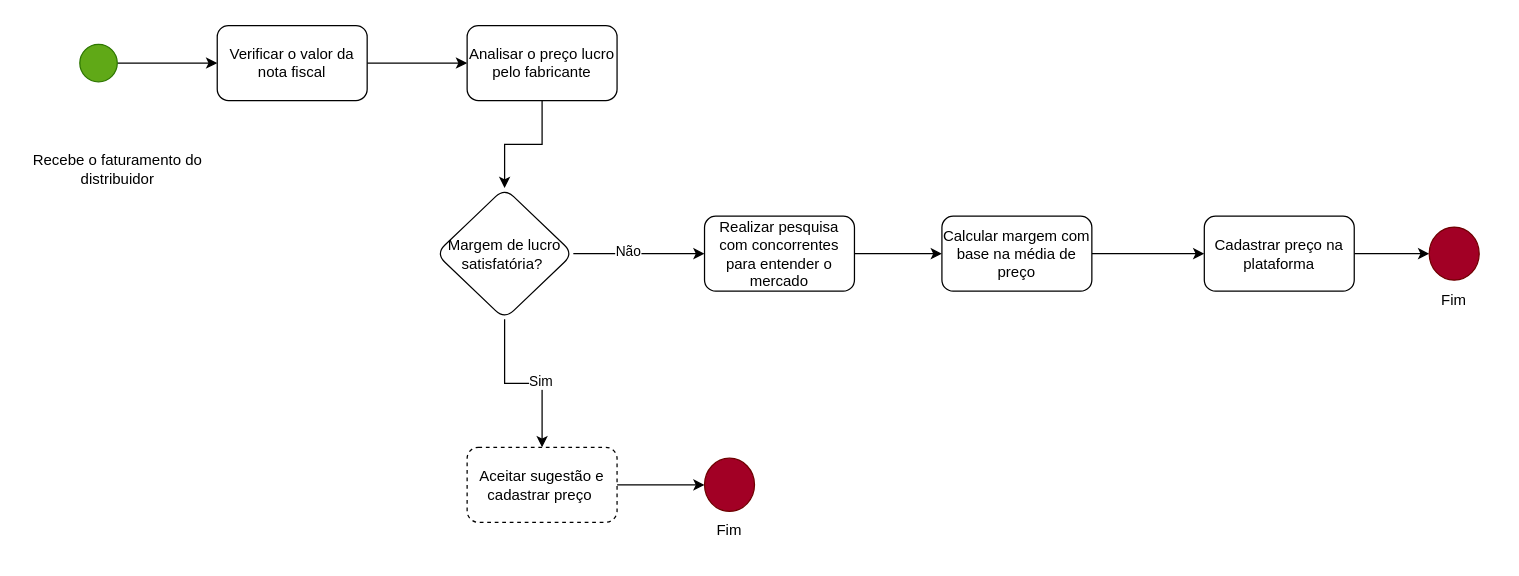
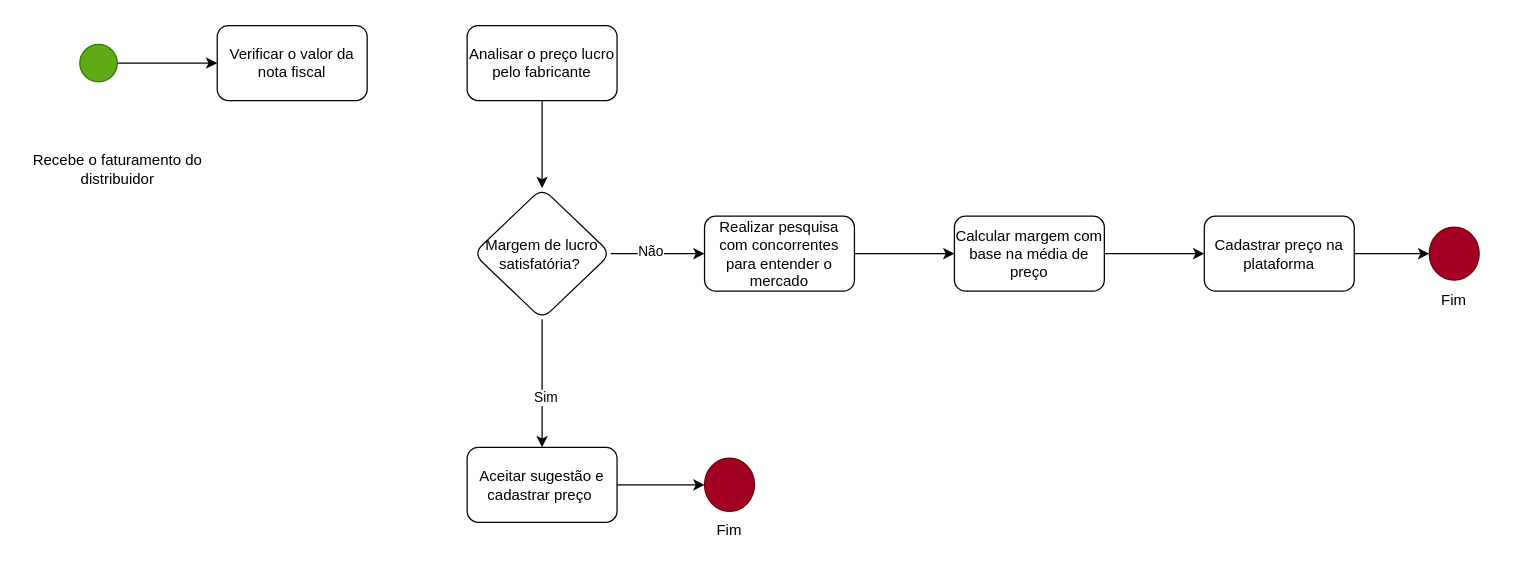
edge "Verificar o valor da nota fiscal" -> "Analisar o preço lucro pelo fabricante": removed
node "Margem de lucro satisfatória?": moved (504, 254) -> (542, 254)
node "Calcular margem com base na média de preço": moved (1017, 254) -> (1029, 254)
node "Aceitar sugestão e cadastrar preço": style dashed -> solid
